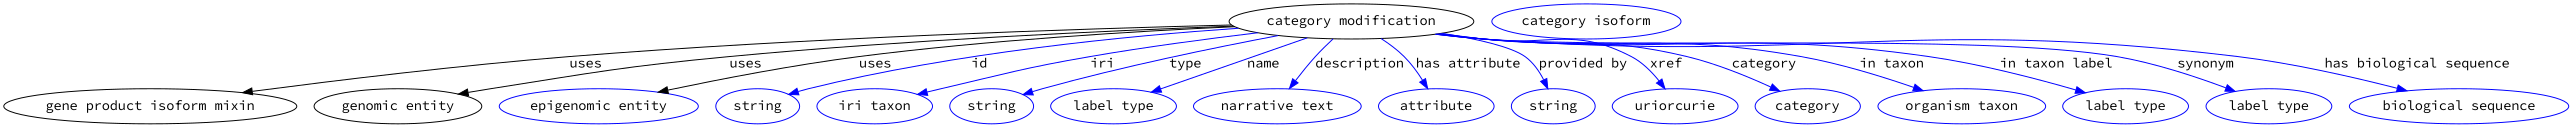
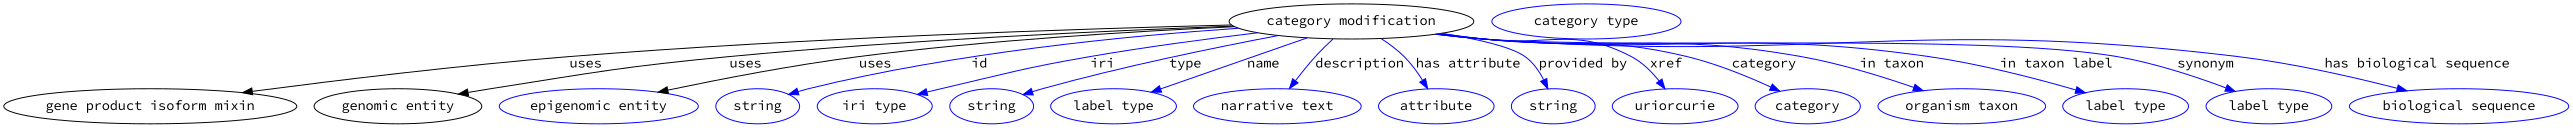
node "category isoform": label "category isoform" -> "category type"
node "iri taxon": label "iri taxon" -> "iri type"
